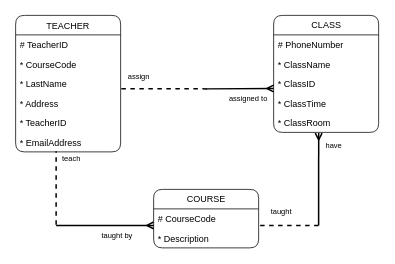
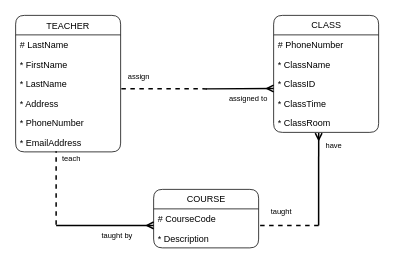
node "# TeacherID": label "# TeacherID" -> "# LastName"
node "* CourseCode": label "* CourseCode" -> "* FirstName"
node "* TeacherID": label "* TeacherID" -> "* PhoneNumber"
